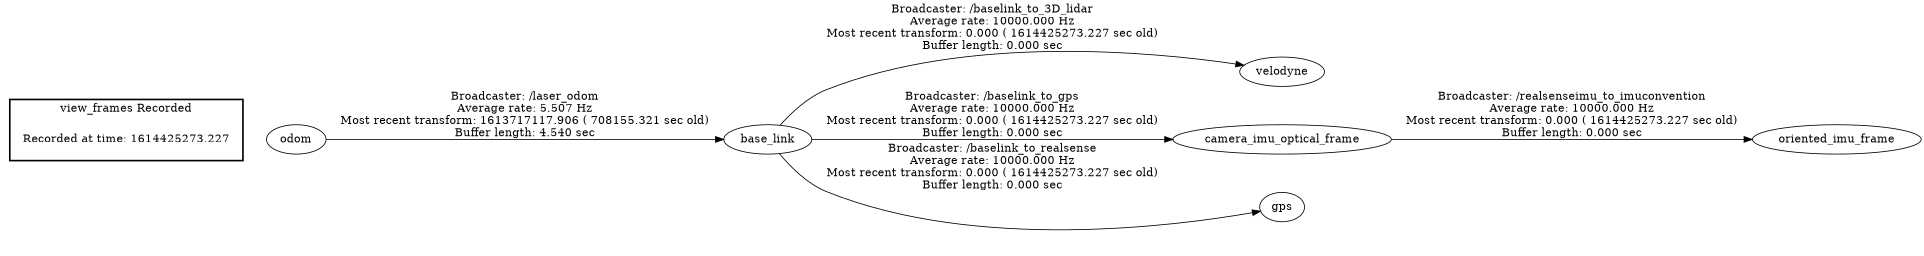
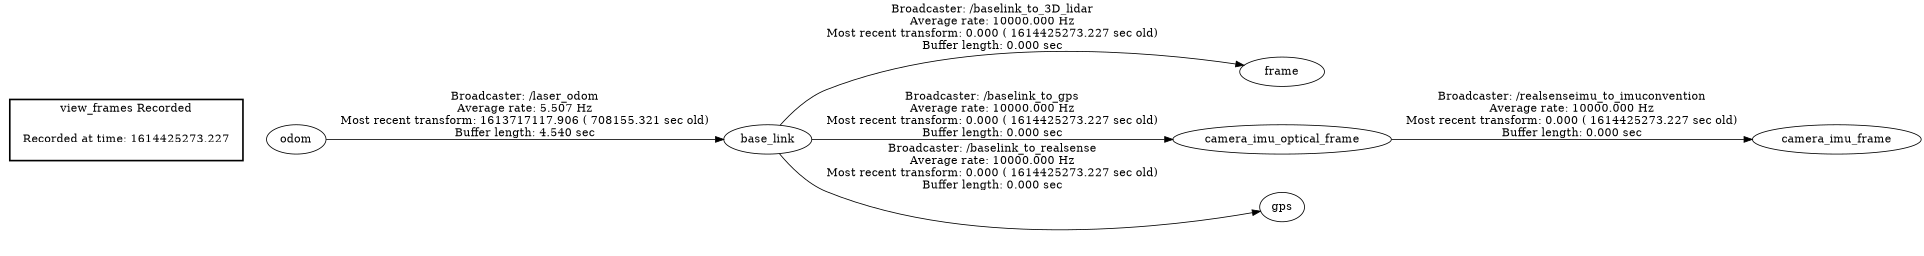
node "velodyne": label "velodyne" -> "frame"
node "oriented_imu_frame": label "oriented_imu_frame" -> "camera_imu_frame"
